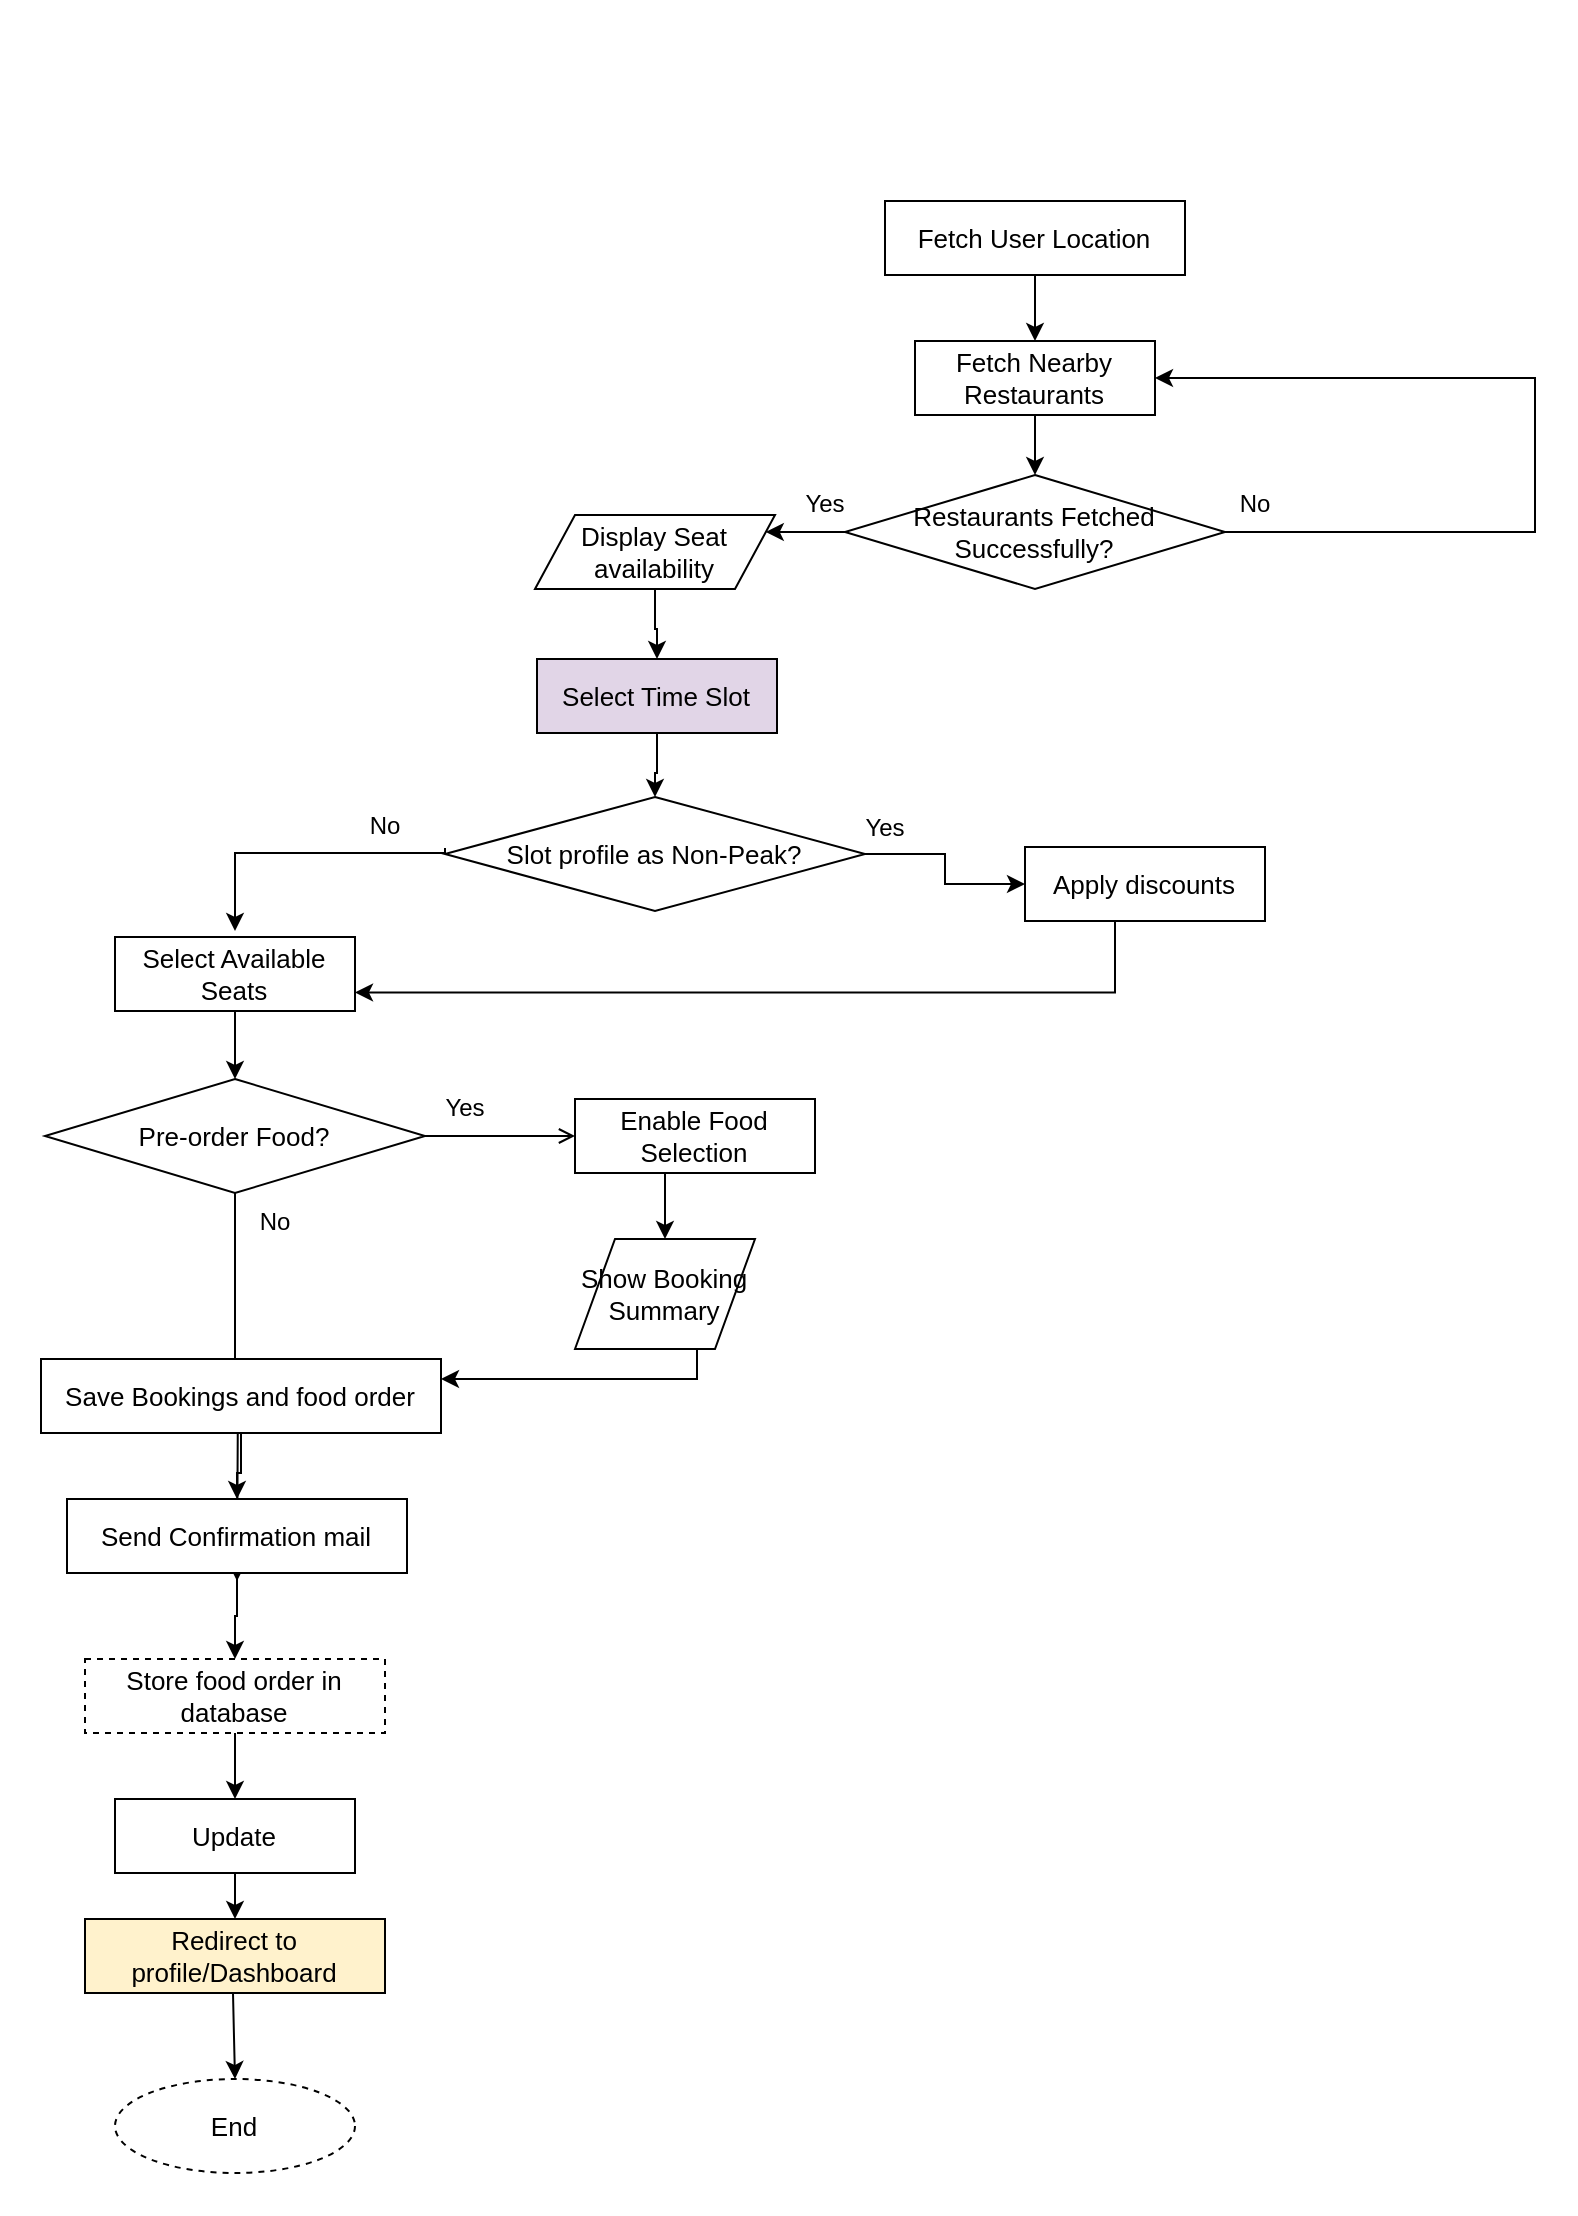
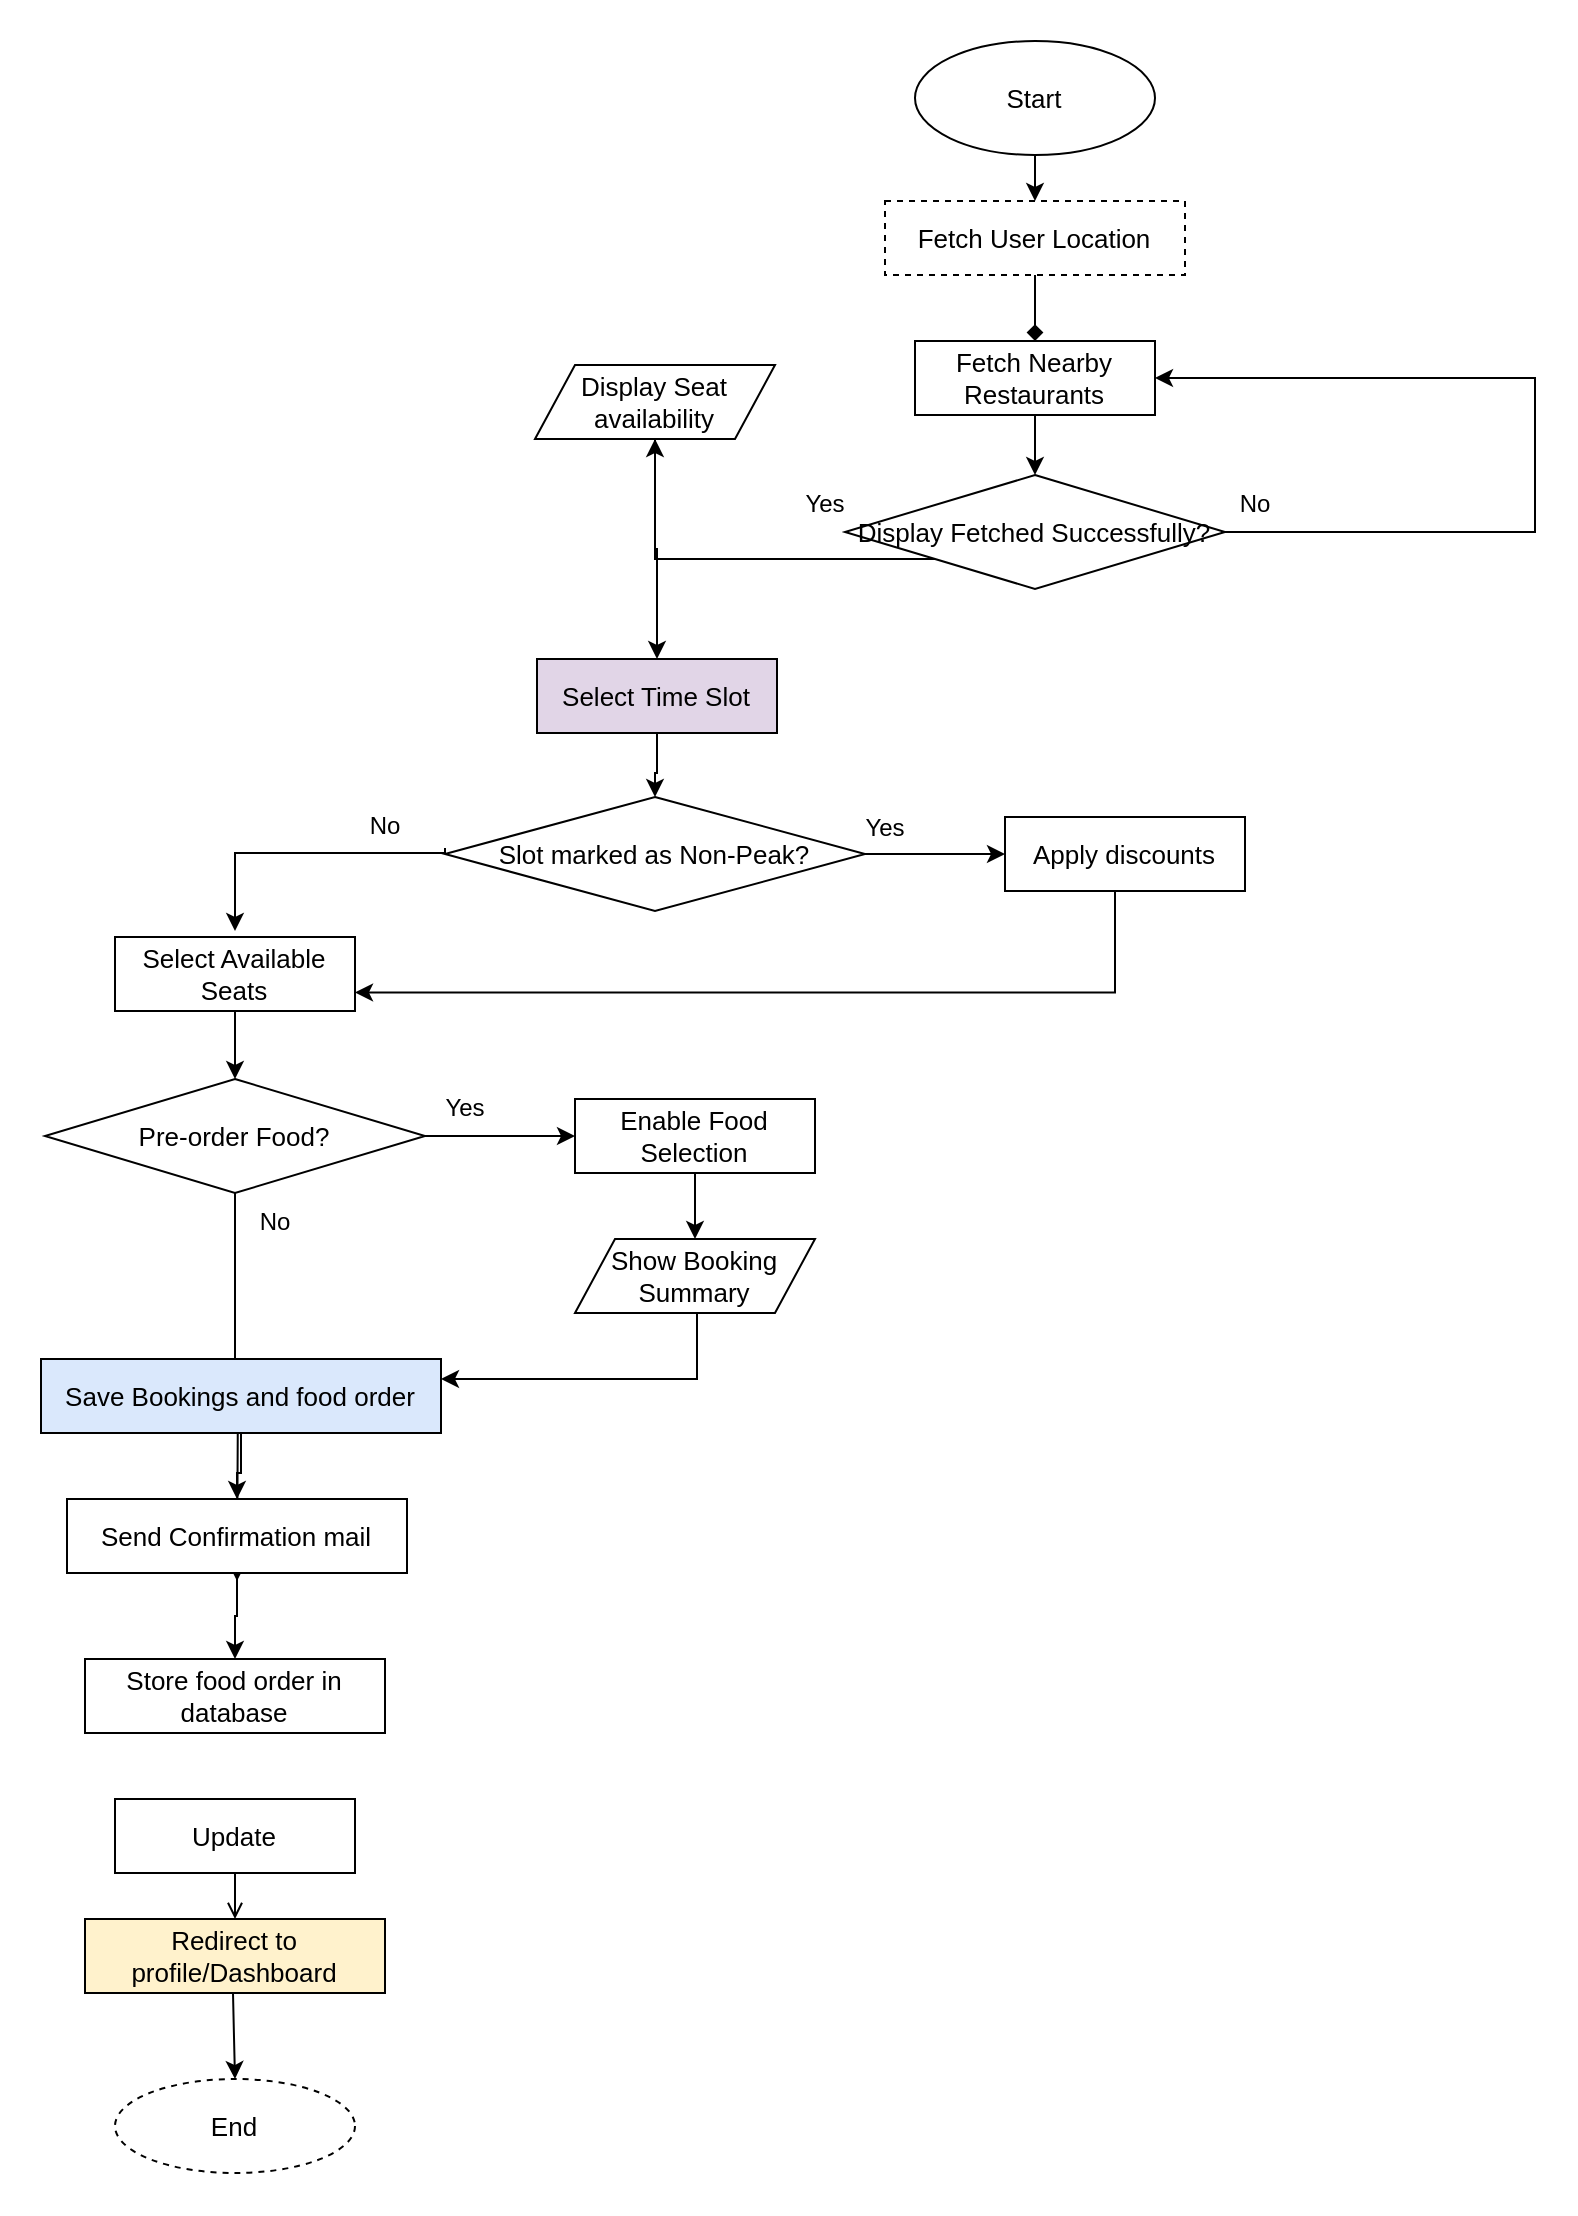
node "Start": added
edge "Start" -> "Fetch User Location": added
node "Fetch User Location": style solid -> dashed
edge "Fetch User Location" -> "Fetch Nearby Restaurants": arrowhead classic -> diamond
node "Restaurants Fetched Successfully?": label "Restaurants Fetched Successfully?" -> "Display Fetched Successfully?"
node "Display Seat availability": moved (655, 552) -> (655, 402)
node "Slot profile as Non-Peak?": label "Slot profile as Non-Peak?" -> "Slot marked as Non-Peak?"
node "Apply discounts": moved (1145, 884) -> (1125, 854)
edge "Pre-order Food?" -> "Enable Food Selection": arrowhead open -> classic
node "Show Booking Summary": size 180x110 -> 240x74
node "Save Bookings and food order": fillcolor #ffffff -> #dae8fc
node "Store food order in database": style dashed -> solid
edge "Store food order in database" -> "Update": removed
edge "Update" -> "Redirect to profile/Dashboard": arrowhead classic -> open
